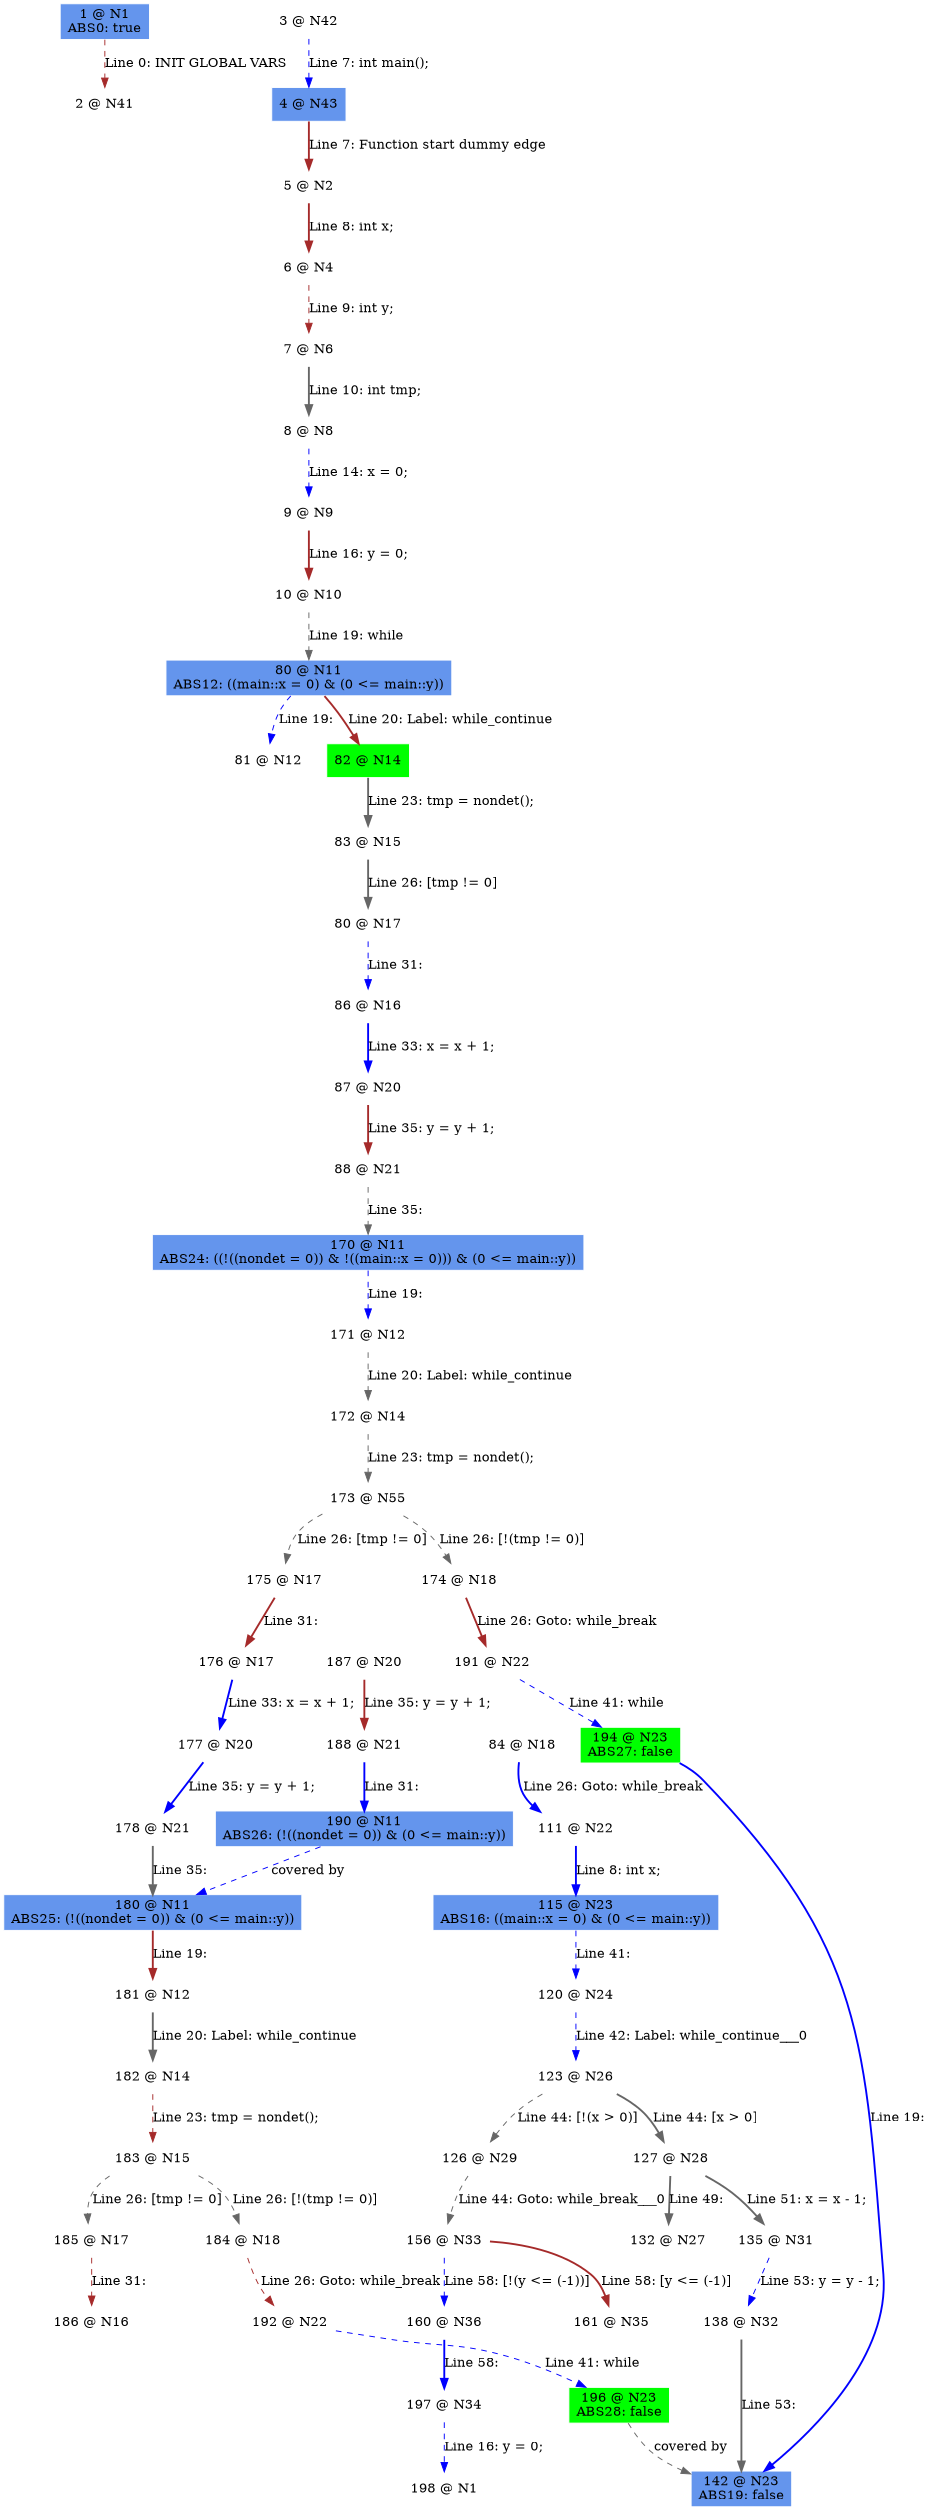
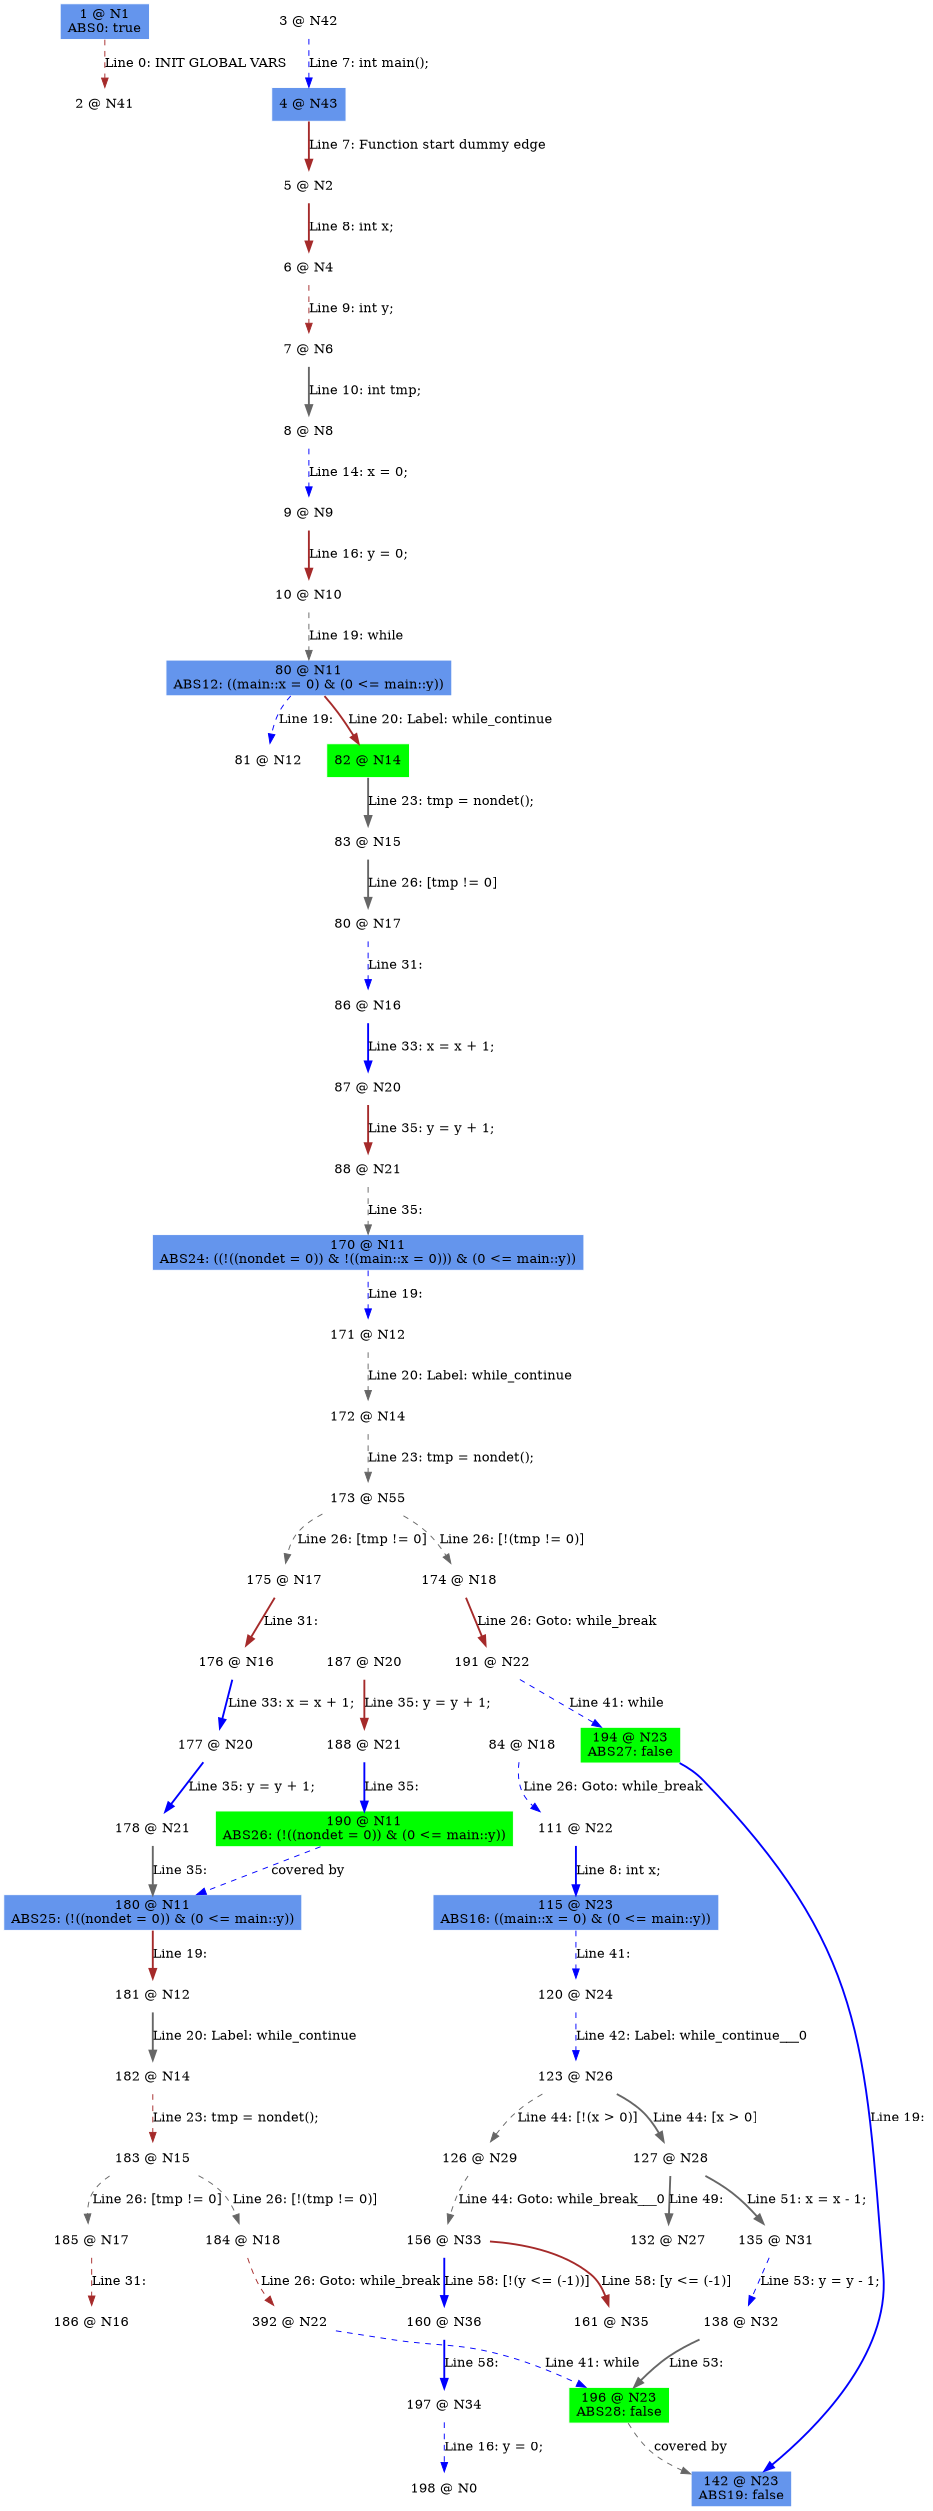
node "176 @ N17": label "176 @ N17" -> "176 @ N16"
edge "84 @ N18" -> "111 @ N22": style bold -> dashed
edge "188 @ N21" -> "190 @ N11 ABS26: (!((nondet = 0)) & (0 <= main::y))": label "Line 31: " -> "Line 35: "
node "190 @ N11 ABS26: (!((nondet = 0)) & (0 <= main::y))": fillcolor cornflowerblue -> green
edge "156 @ N33" -> "160 @ N36": style dashed -> bold
node "192 @ N22": label "192 @ N22" -> "392 @ N22"
edge "138 @ N32" -> "142 @ N23 ABS19: false": now "138 @ N32" -> "196 @ N23 ABS28: false"
node "198 @ N1": label "198 @ N1" -> "198 @ N0"
